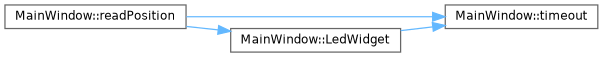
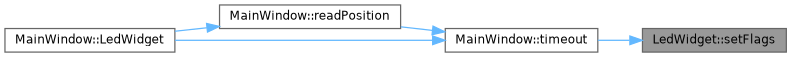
edge "MainWindow::readPosition" -> "MainWindow::LedWidget": reversed
node "LedWidget::setFlags": added
